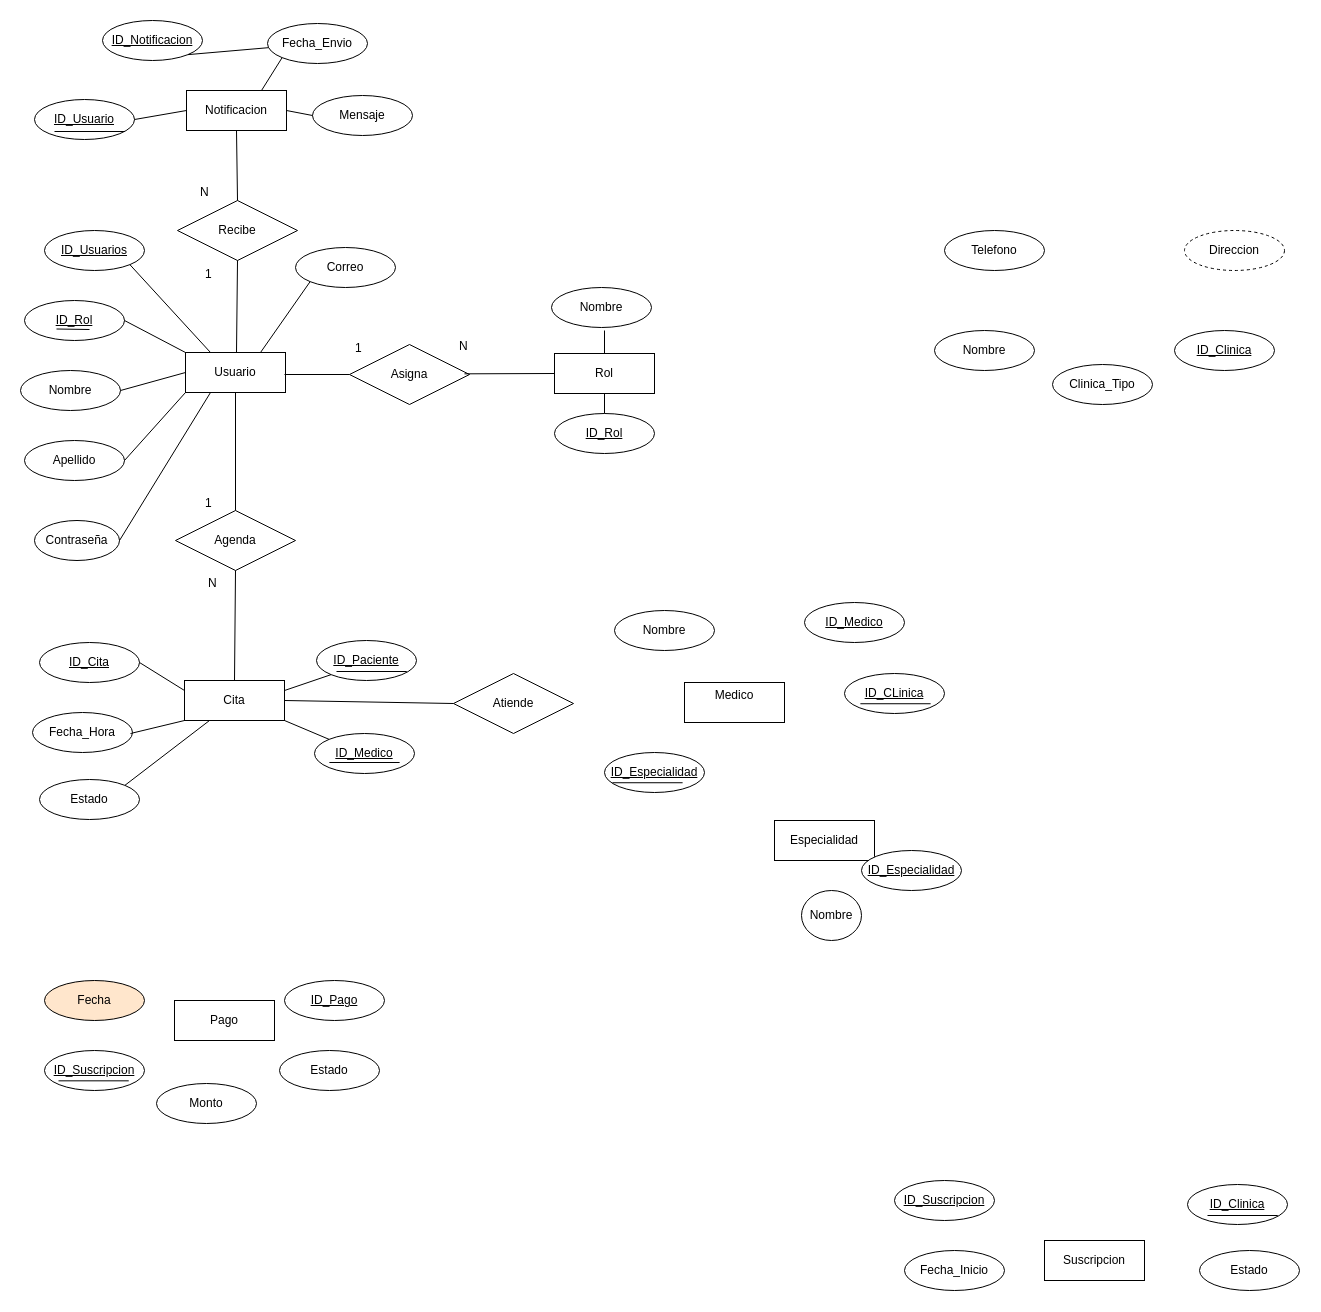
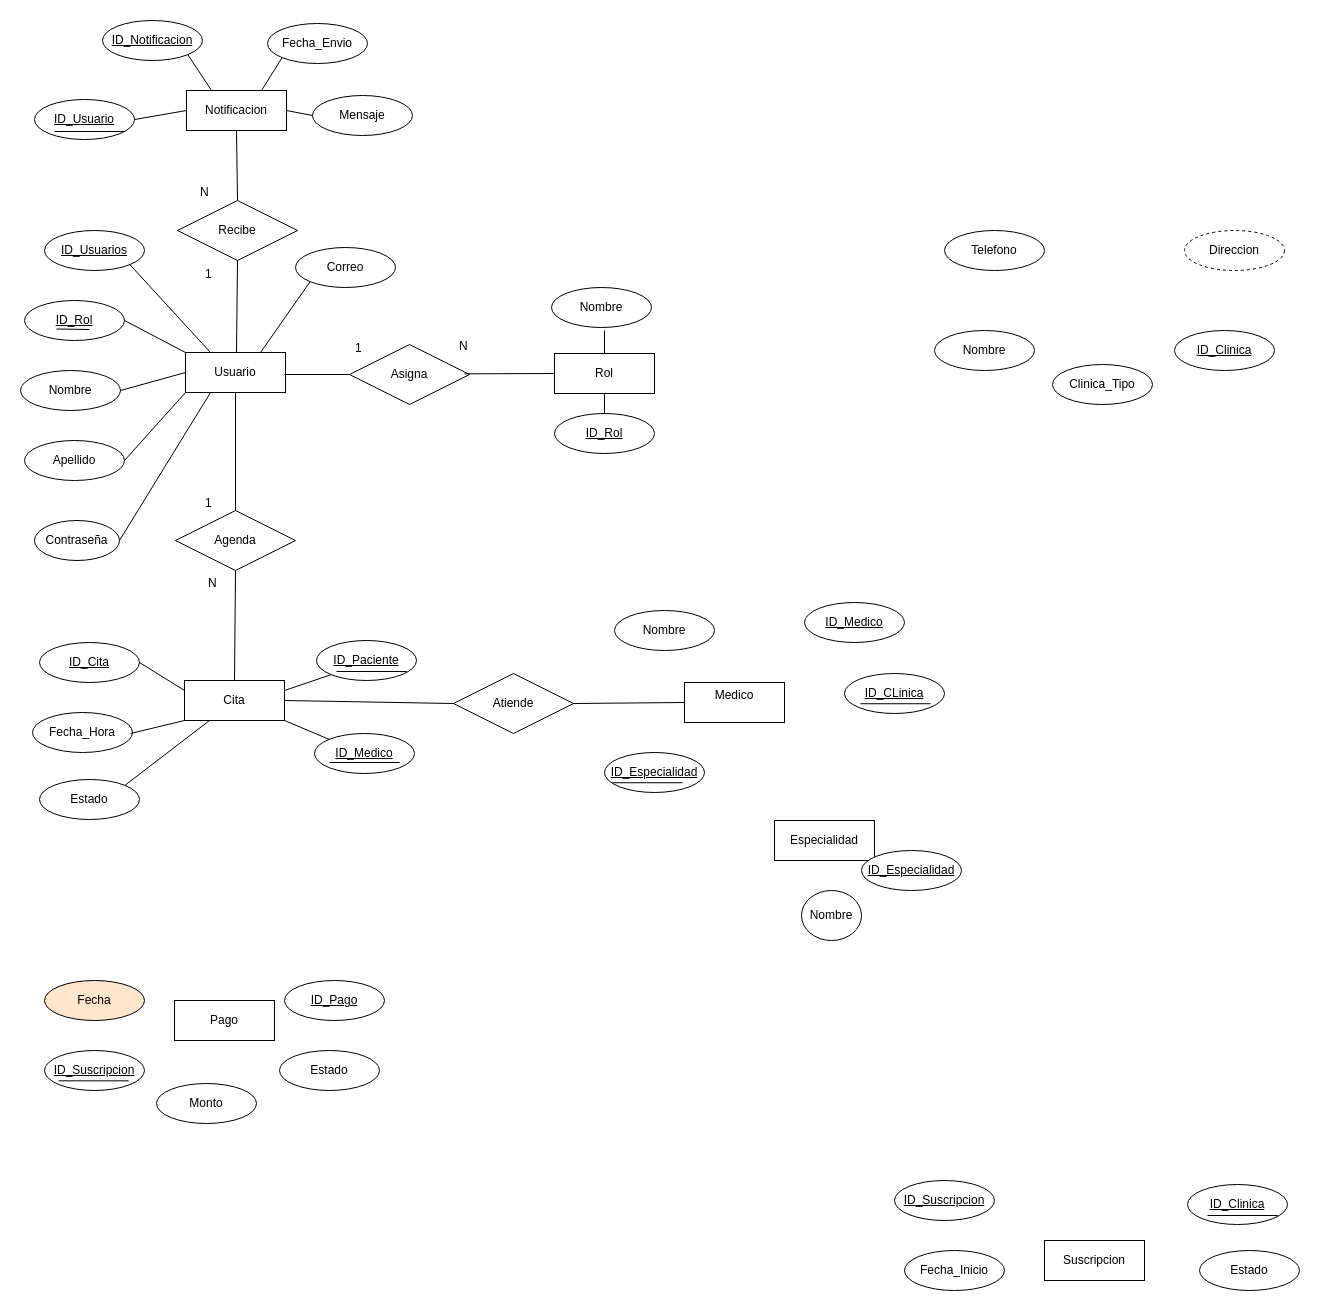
edge "ID_Notificacion" -- "Fecha_Envio": now "ID_Notificacion" -- "Notificacion"
edge "Medico" -- "Atiende": added
